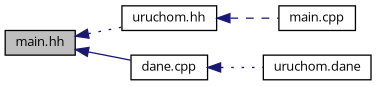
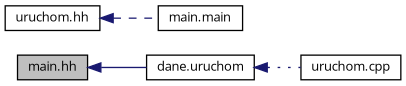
node "main.cpp": label "main.cpp" -> "main.main"
edge "uruchom.hh" -> "main.hh": removed
node "dane.cpp": label "dane.cpp" -> "dane.uruchom"
node "uruchom.dane": label "uruchom.dane" -> "uruchom.cpp"
